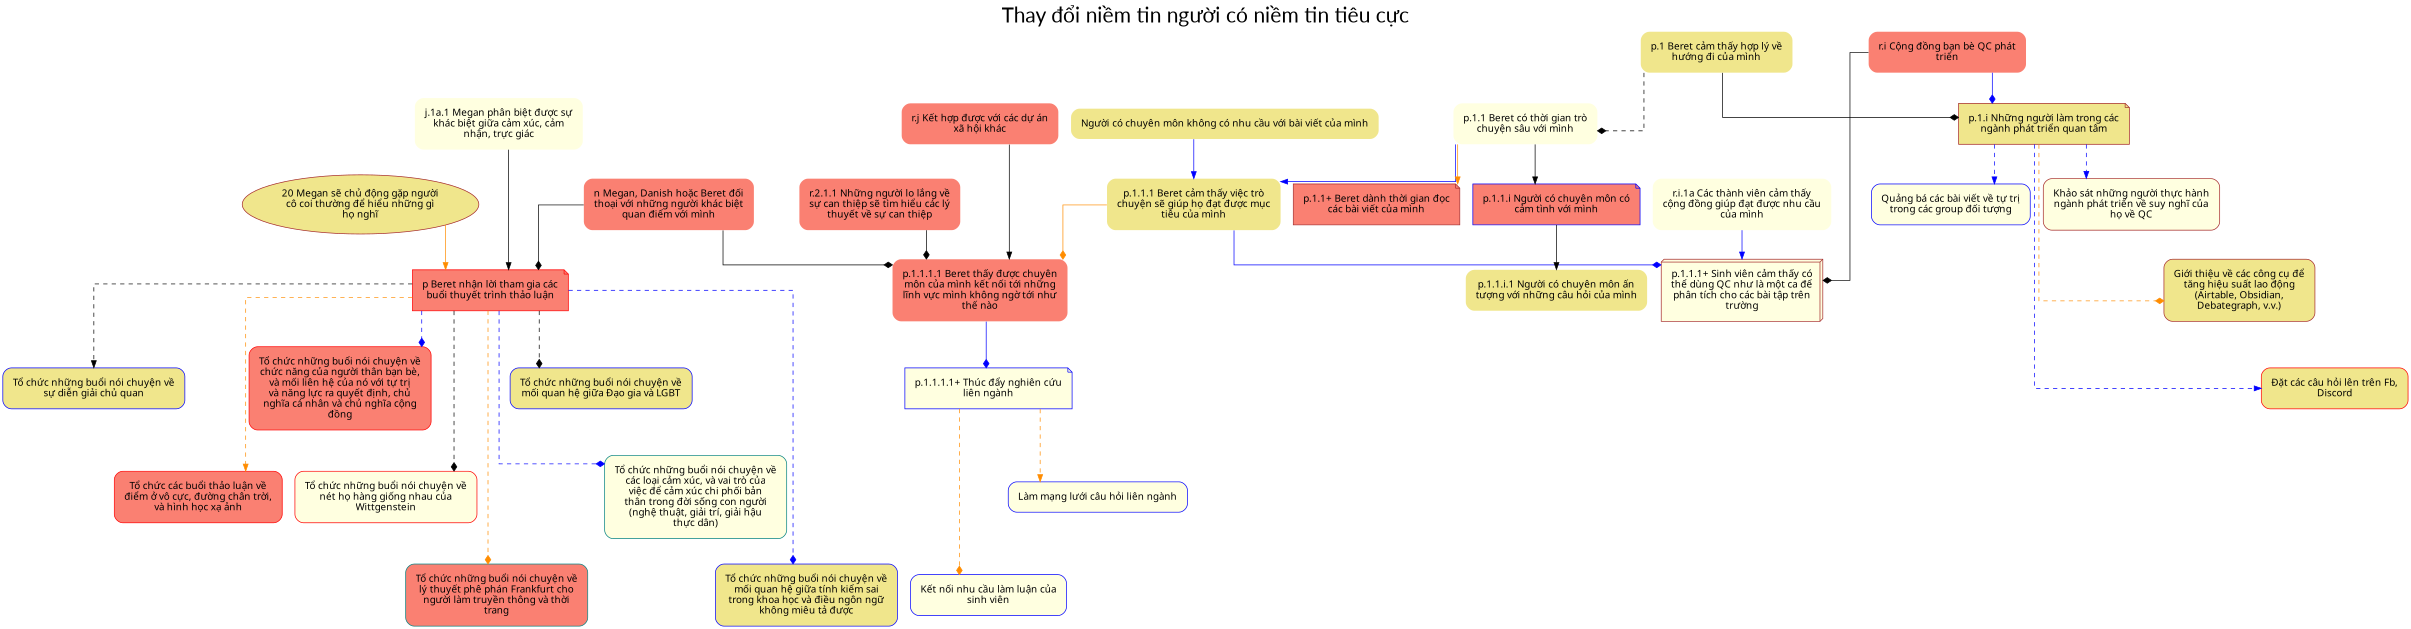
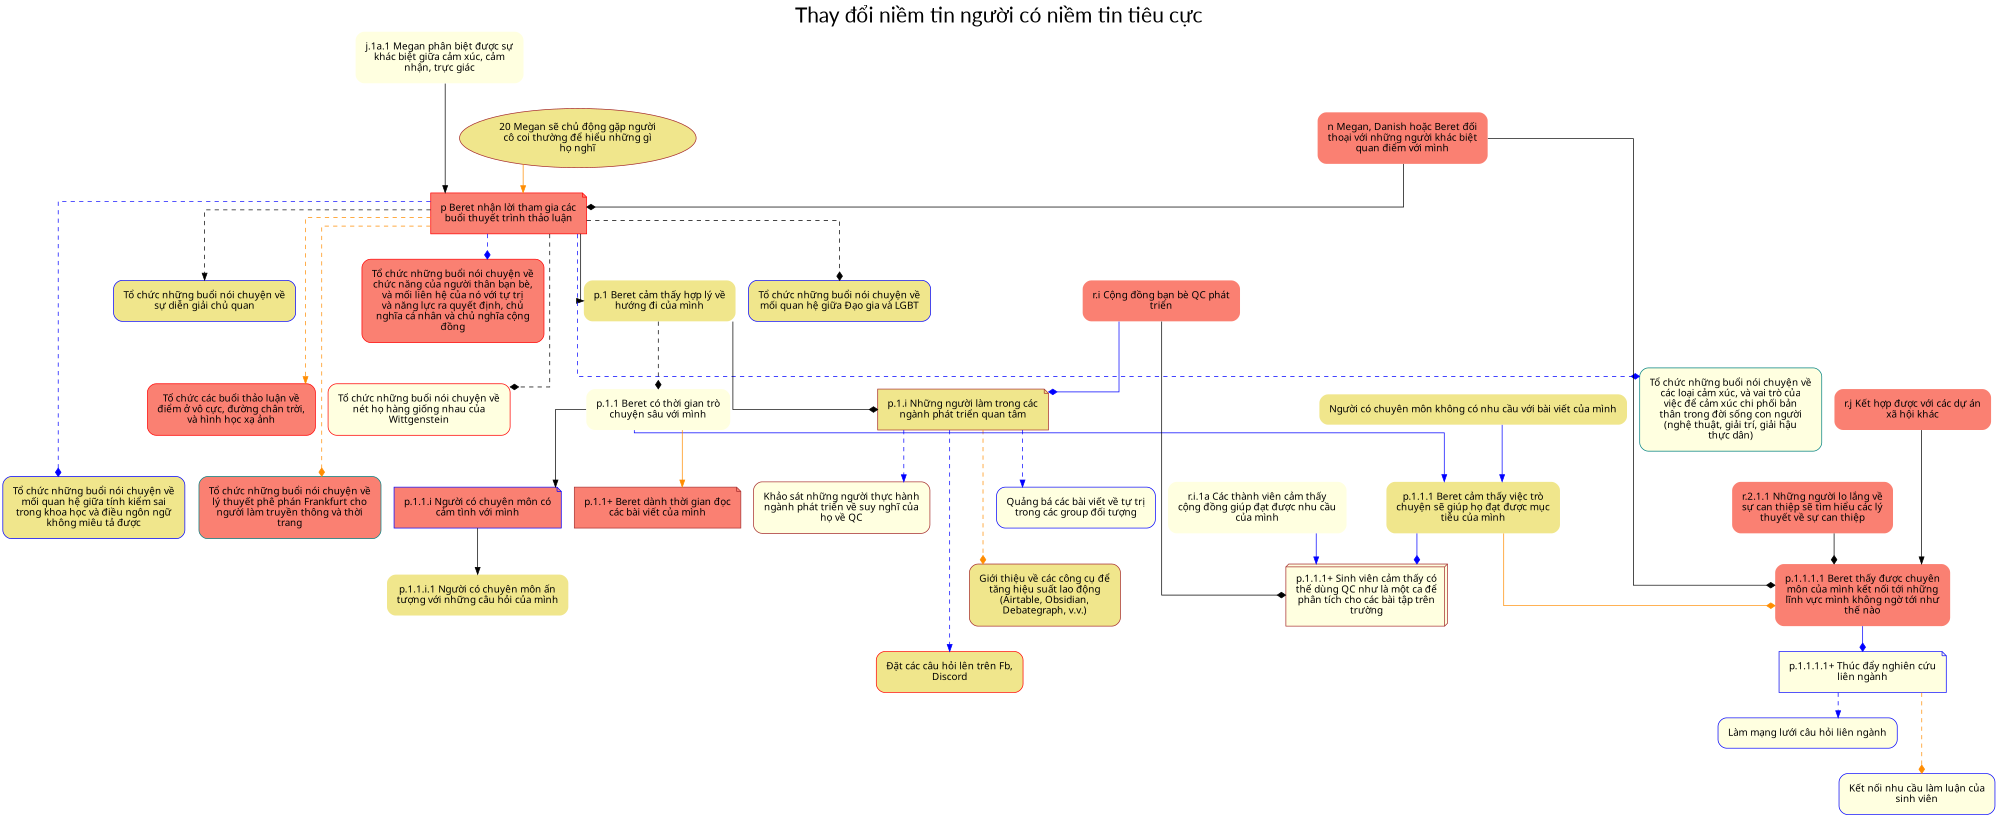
edge "p Beret nhận lời tham gia các buổi thuyết trình thảo luận" -> "p.1 Beret cảm thấy hợp lý về hướng đi của mình": added
edge "p.1.1.1.1+ Thúc đẩy nghiên cứu liên ngành" -> "Làm mạng lưới câu hỏi liên ngành": color darkorange -> blue
